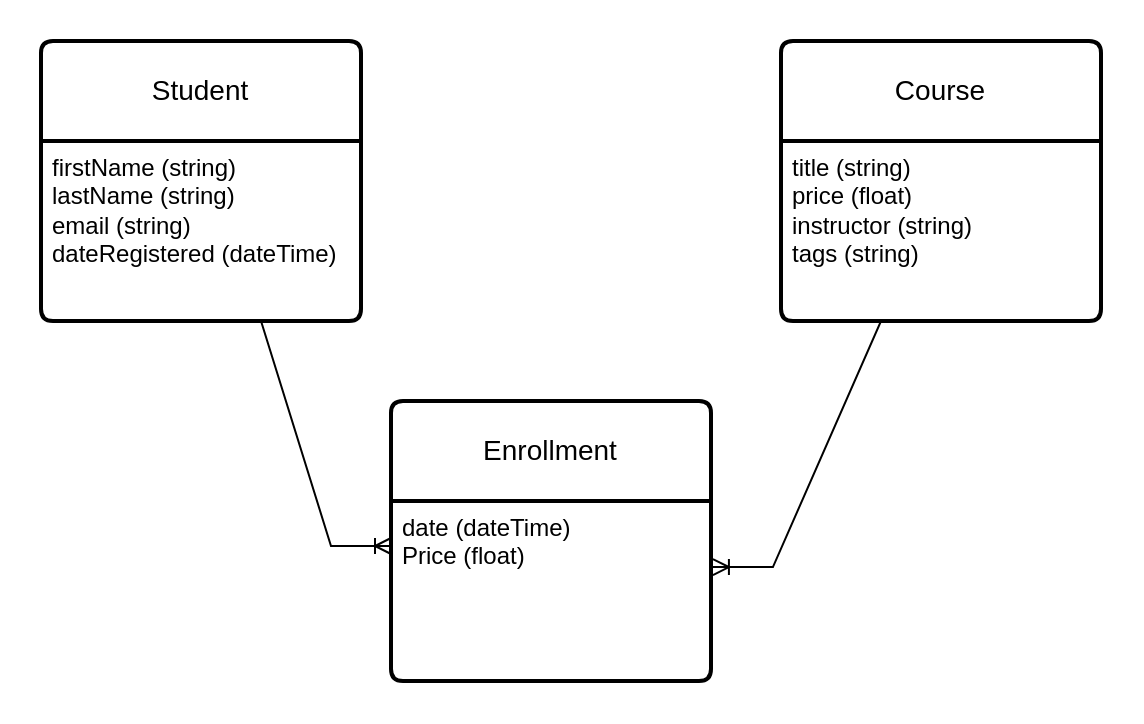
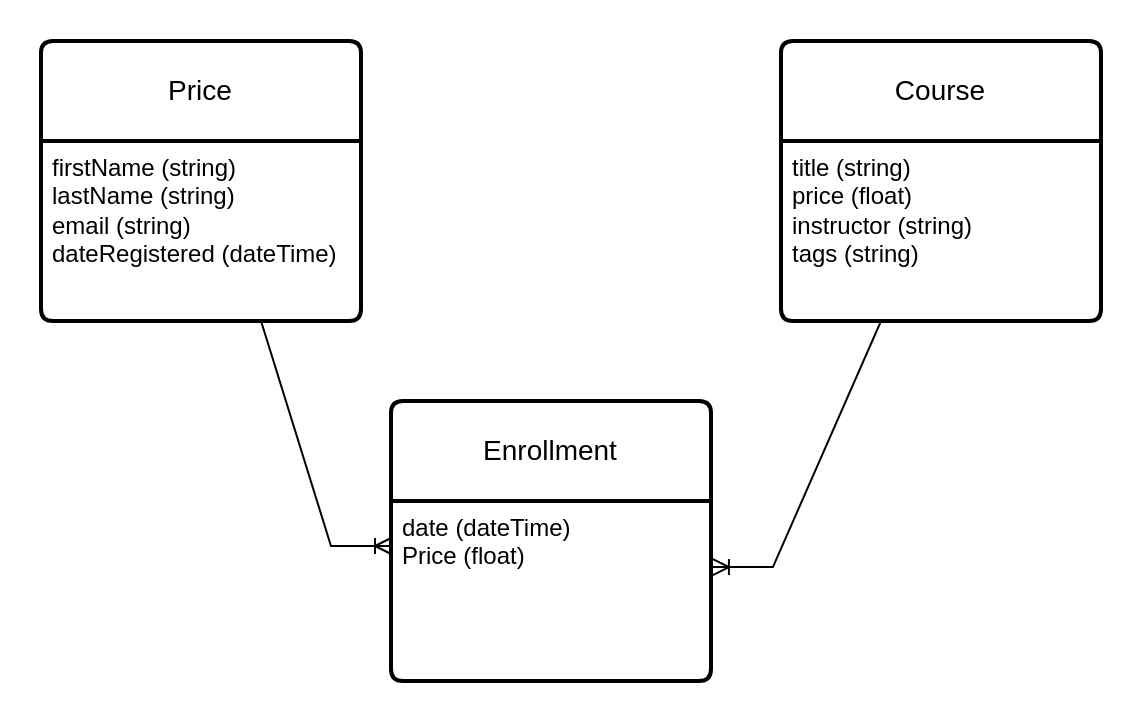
node "Student": label "Student" -> "Price"
